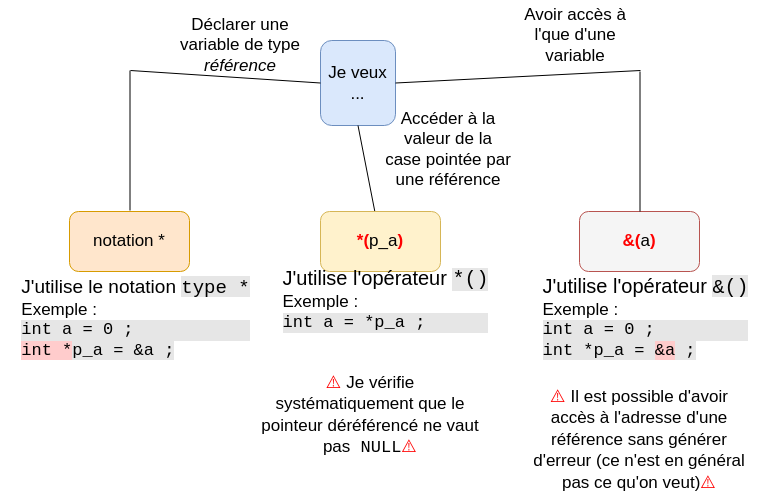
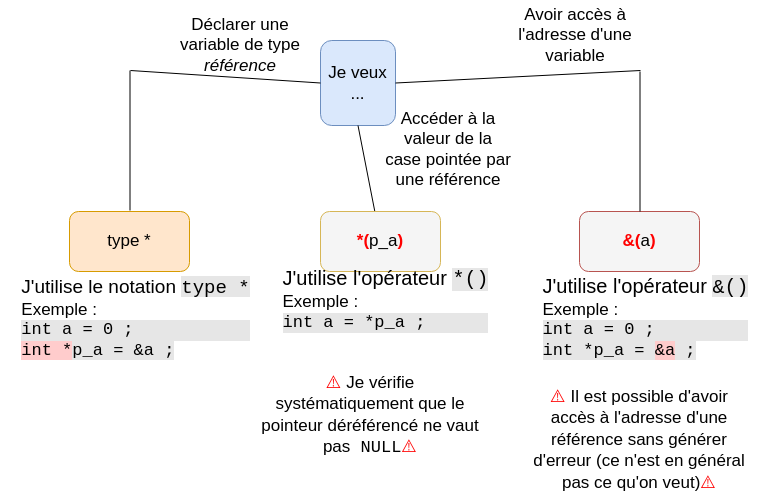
node "Avoir accès à l'que d'une variable": label "Avoir accès à l'que d'une variable" -> "Avoir accès à l'adresse d'une variable"
node "notation *": label "notation *" -> "type *"
node "*(p_a)": fillcolor #fff2cc -> #f5f5f5
